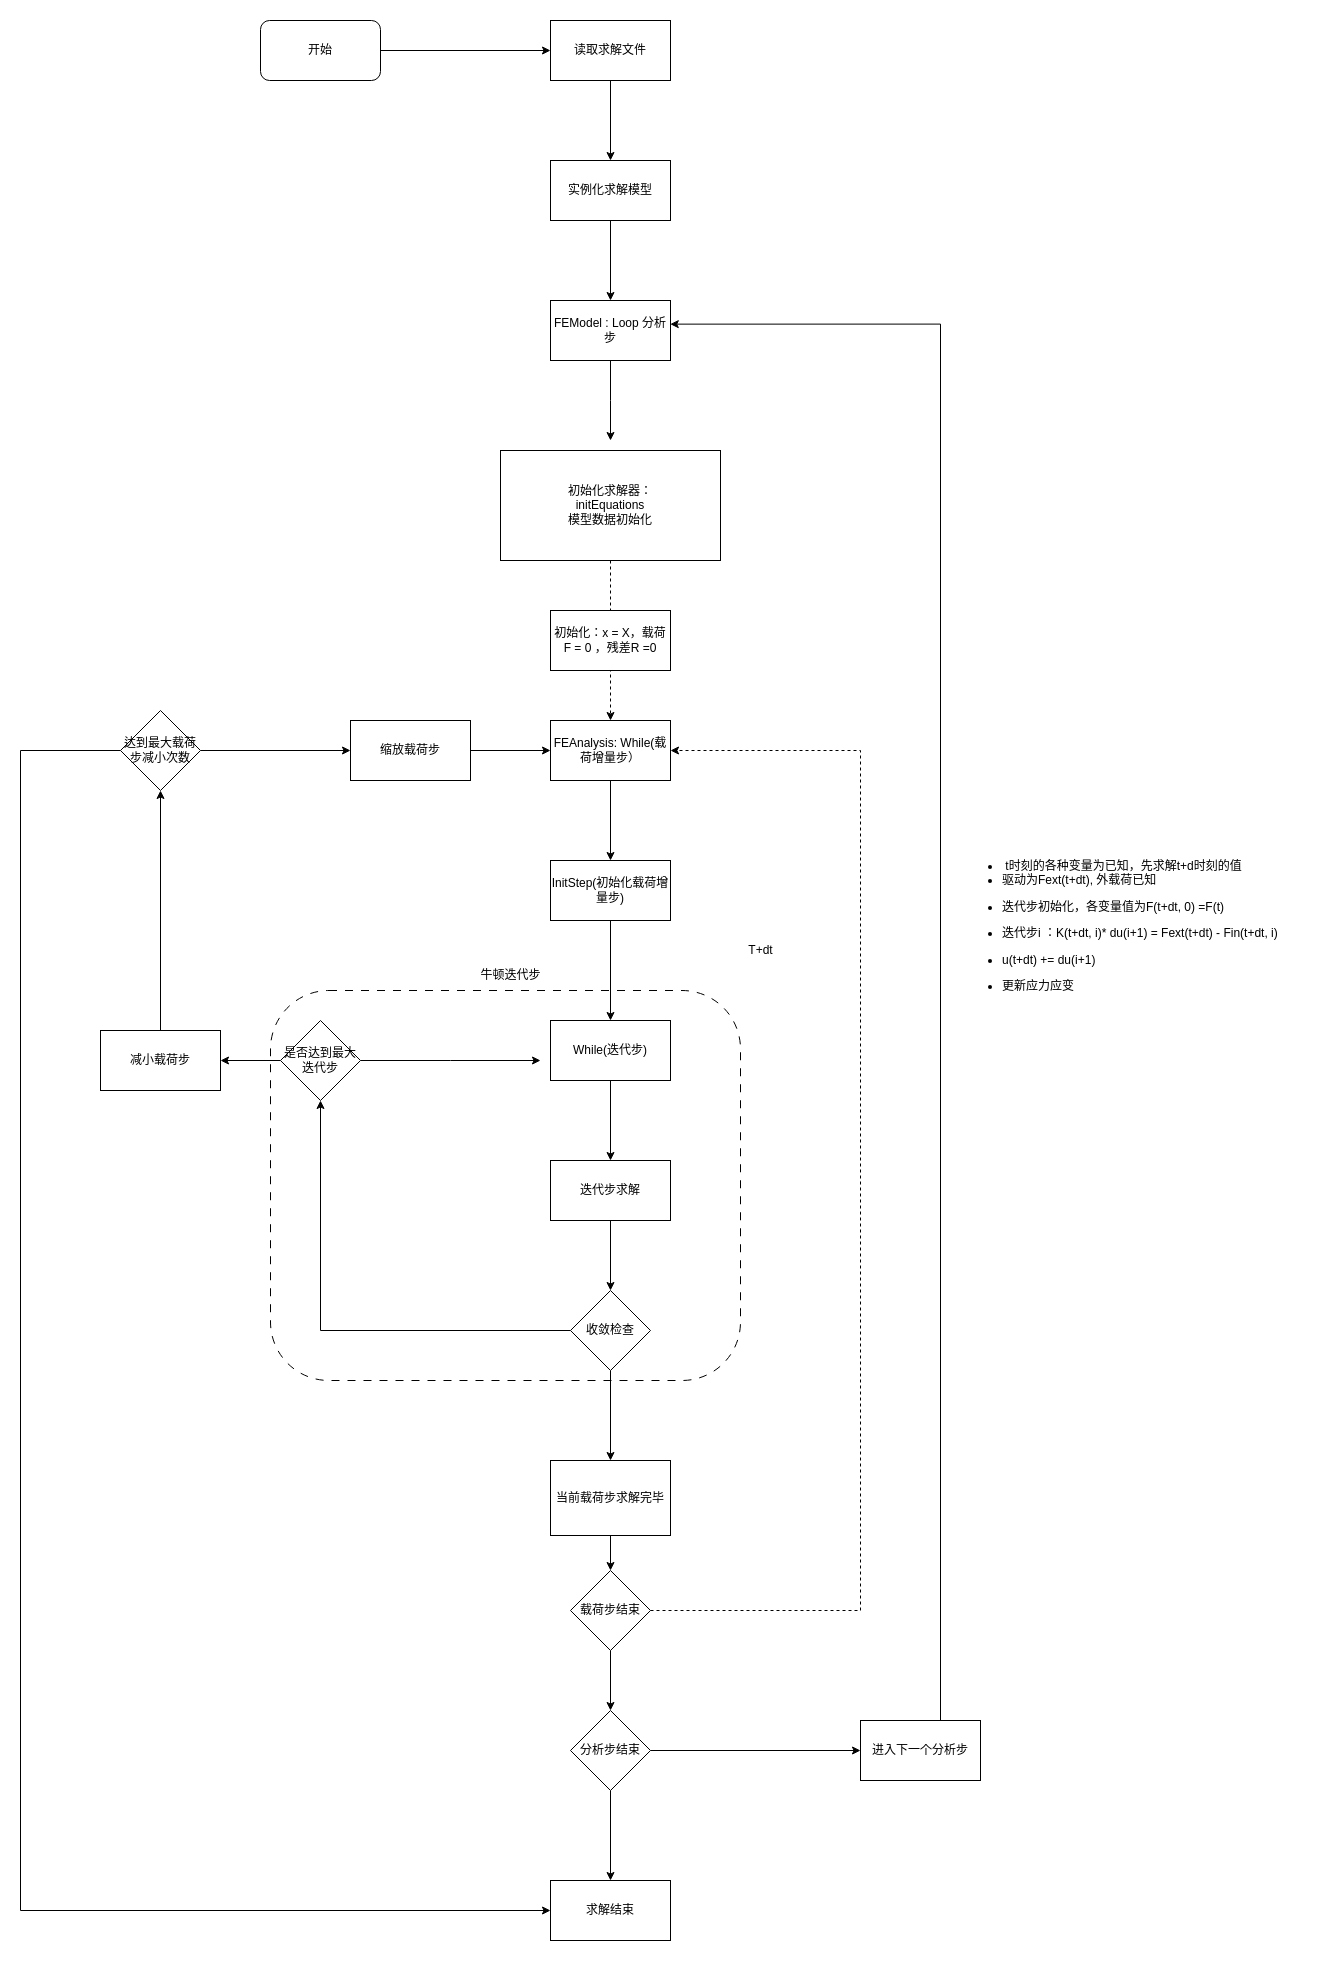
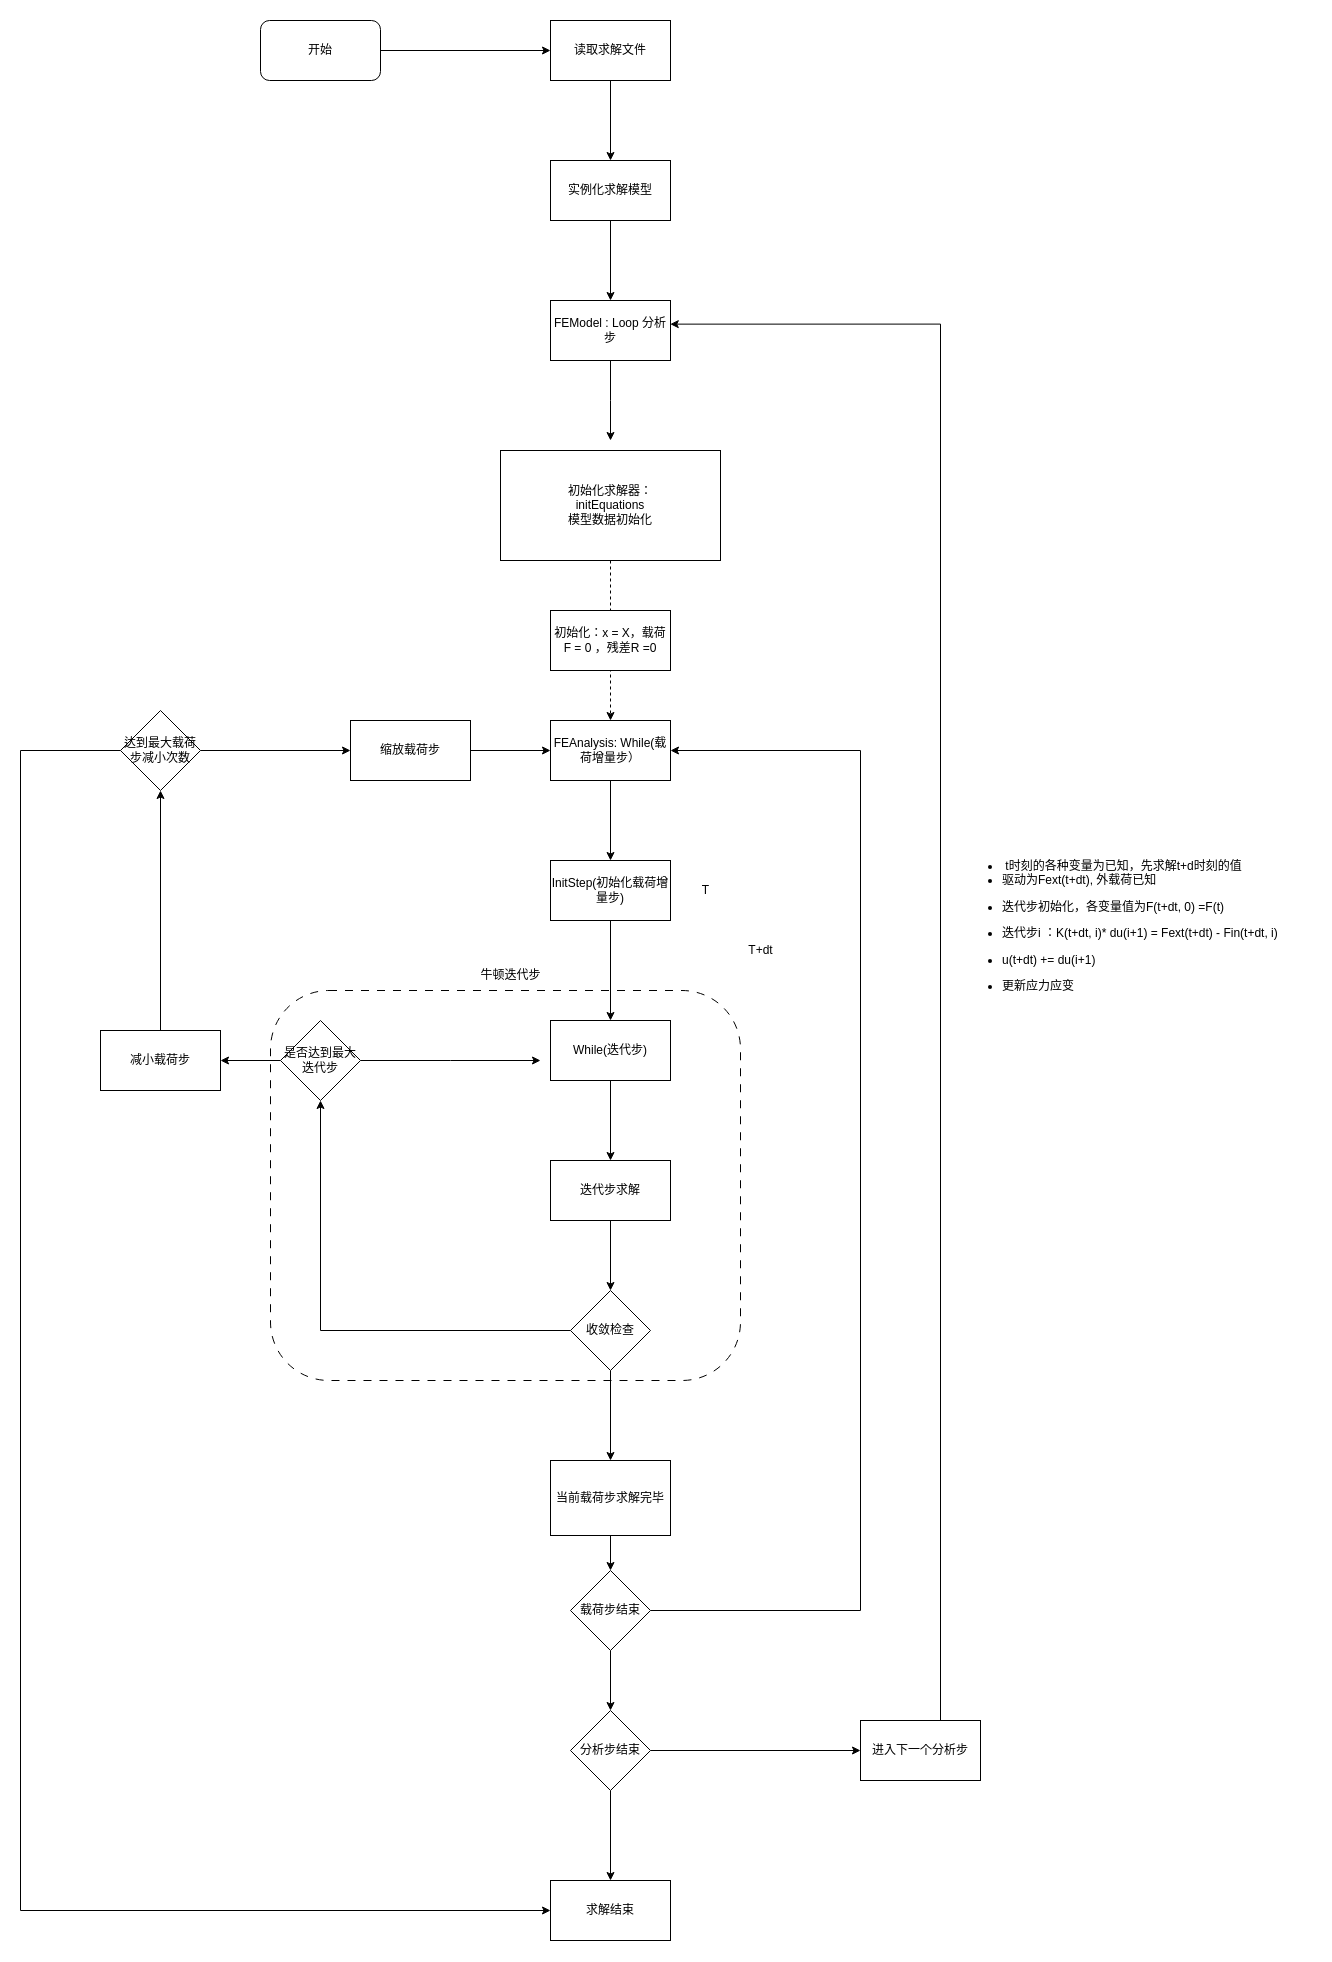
node "T": added
edge "载荷步结束" -> "FEAnalysis: While(载荷增量步）": style dashed -> solid
